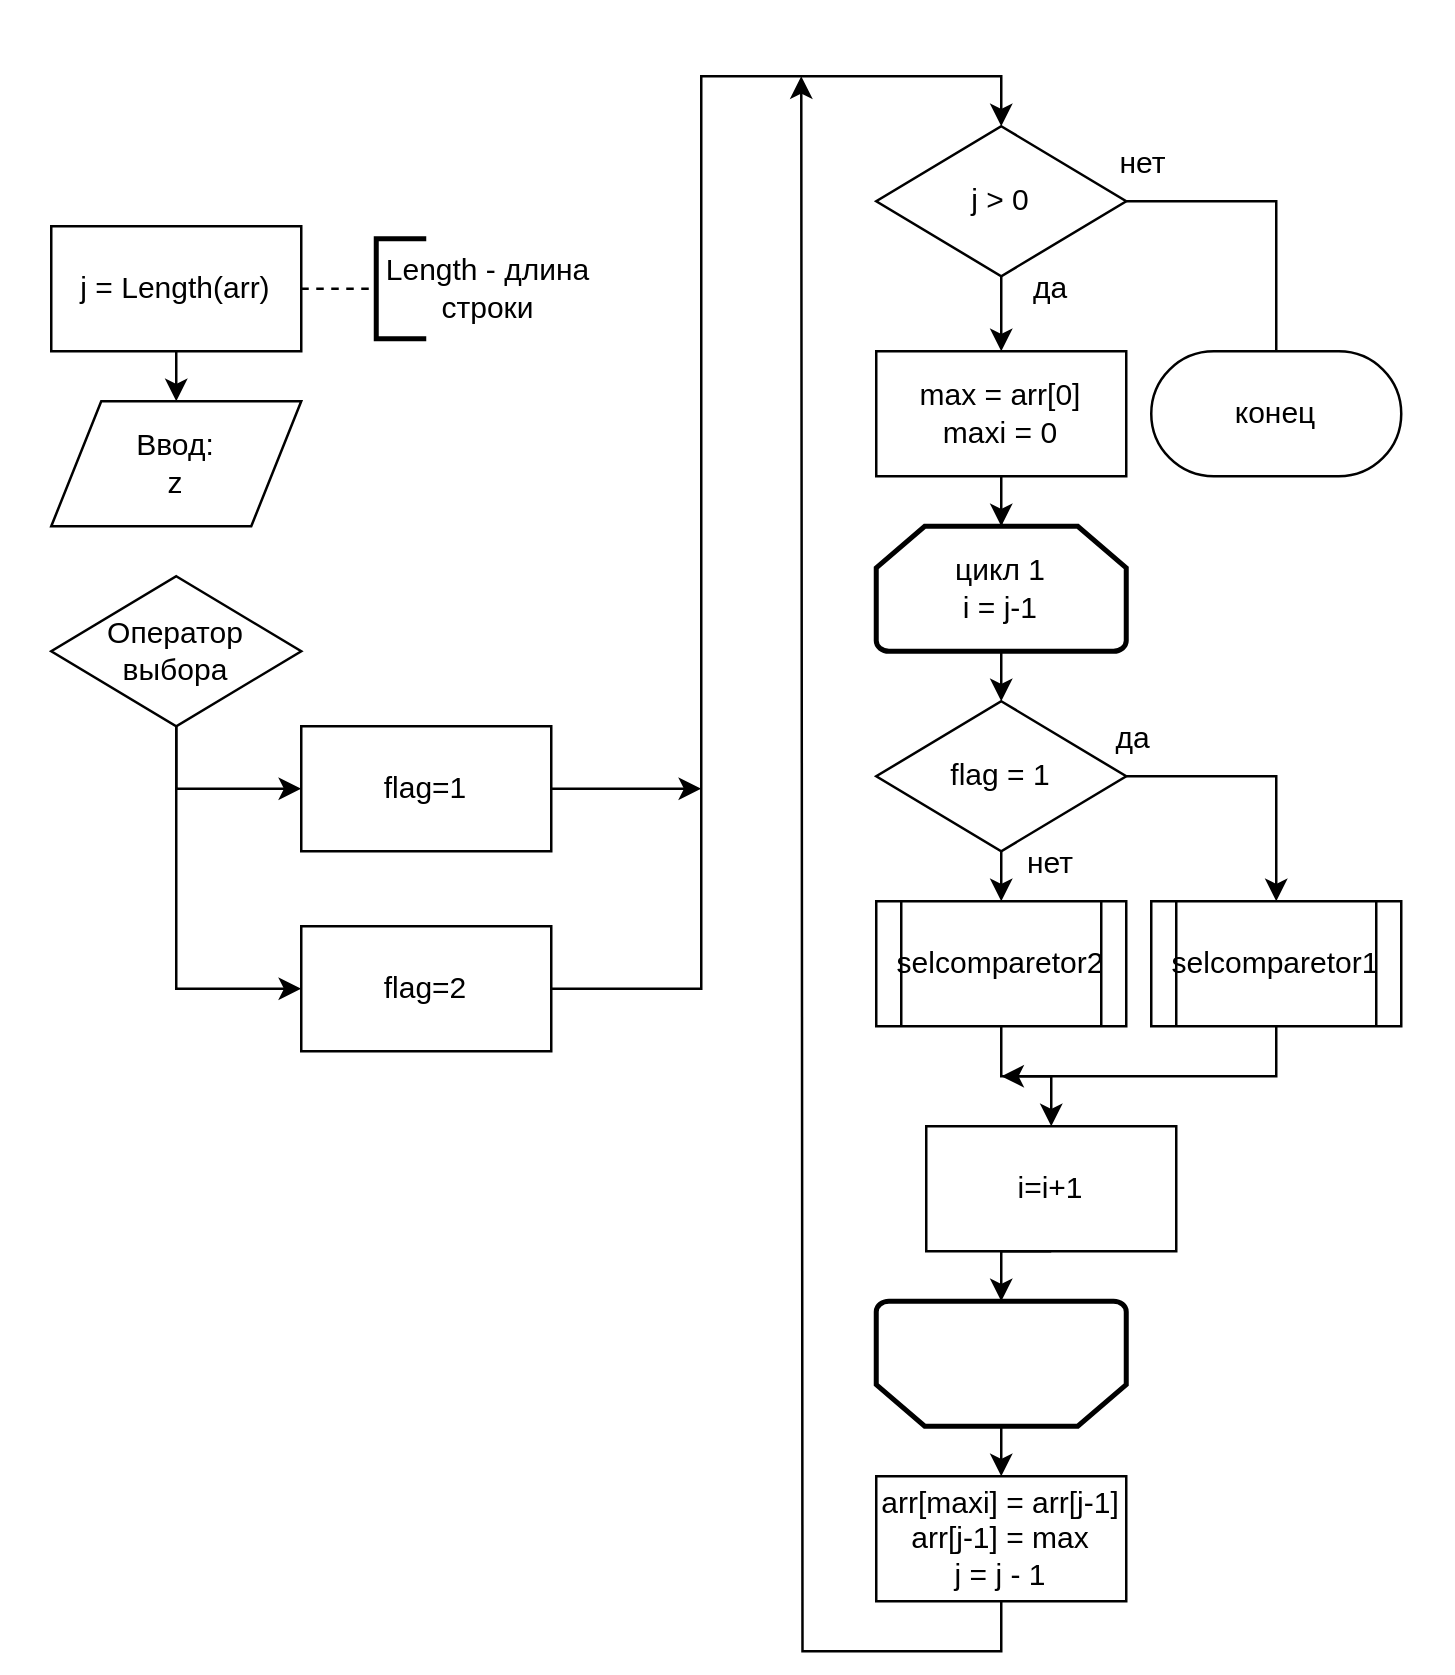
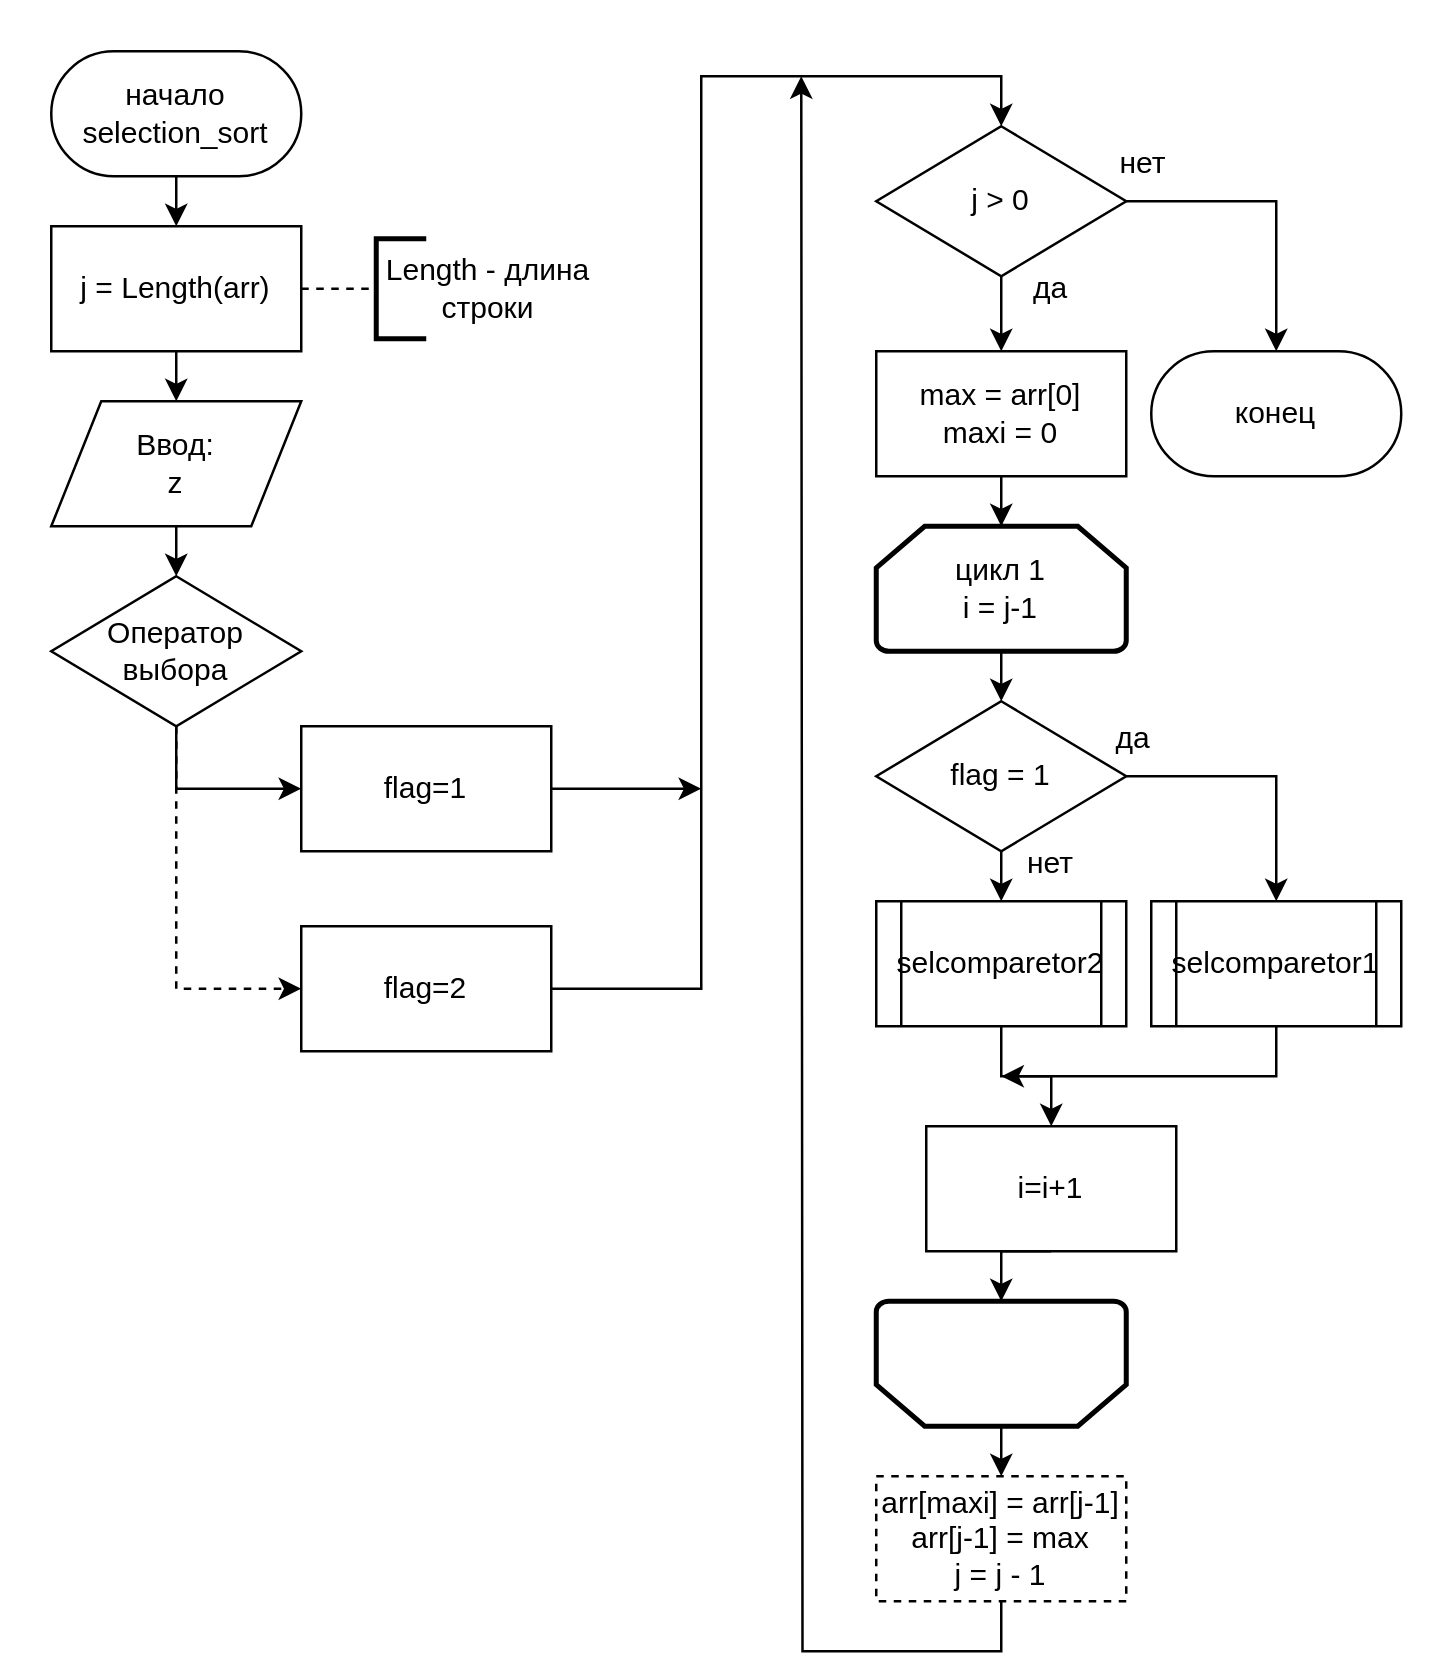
node "начало selection_sort": added
edge "начало selection_sort" -> "j = Length(arr)": added
edge "j > 0" -- "конец": arrowhead none -> classic
edge "Ввод: z" -> "Оператор выбора": added
edge "Оператор выбора" -> "flag=2": style solid -> dashed
node "arr[maxi] = arr[j-1] arr[j-1] = max j = j - 1": style solid -> dashed
